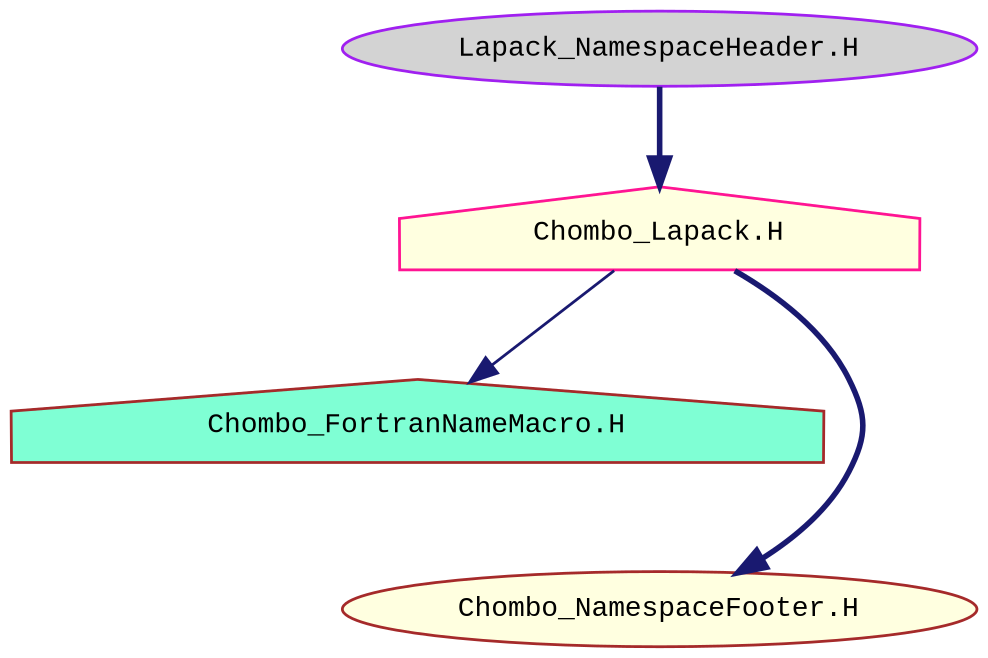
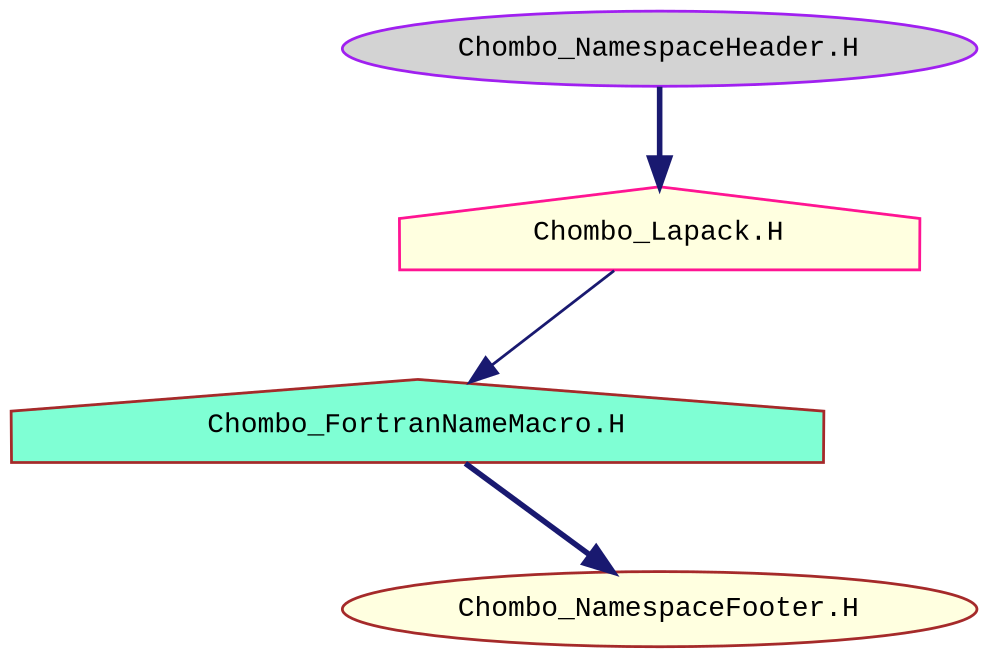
node "Lapack_NamespaceHeader.H": label "Lapack_NamespaceHeader.H" -> "Chombo_NamespaceHeader.H"
edge "Chombo_Lapack.H" -> "Chombo_NamespaceFooter.H": now "Chombo_FortranNameMacro.H" -> "Chombo_NamespaceFooter.H"
